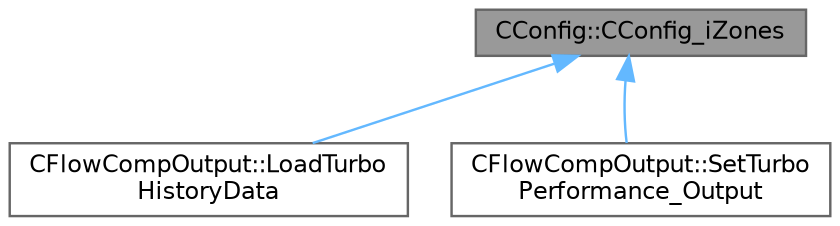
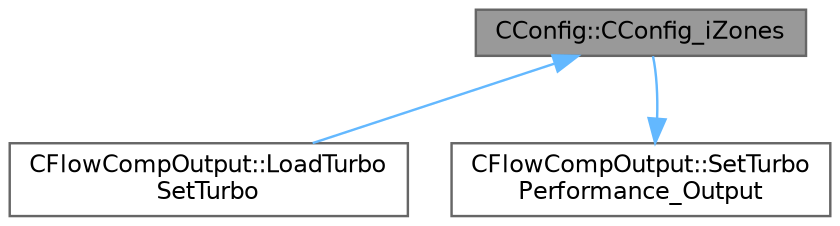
edge "CFlowCompOutput::SetTurbo Performance_Output" -> "CConfig::CConfig_iZones": reversed
node "CFlowCompOutput::LoadTurbo HistoryData": label "CFlowCompOutput::LoadTurbo HistoryData" -> "CFlowCompOutput::LoadTurbo SetTurbo"
